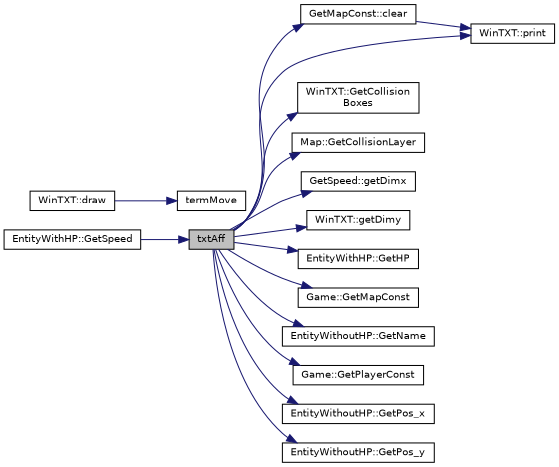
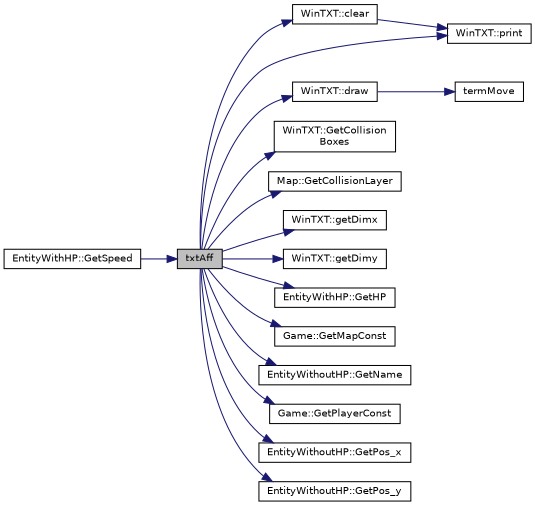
node "GetMapConst::clear": label "GetMapConst::clear" -> "WinTXT::clear"
edge "txtAff" -> "WinTXT::draw": added
node "GetSpeed::getDimx": label "GetSpeed::getDimx" -> "WinTXT::getDimx"
